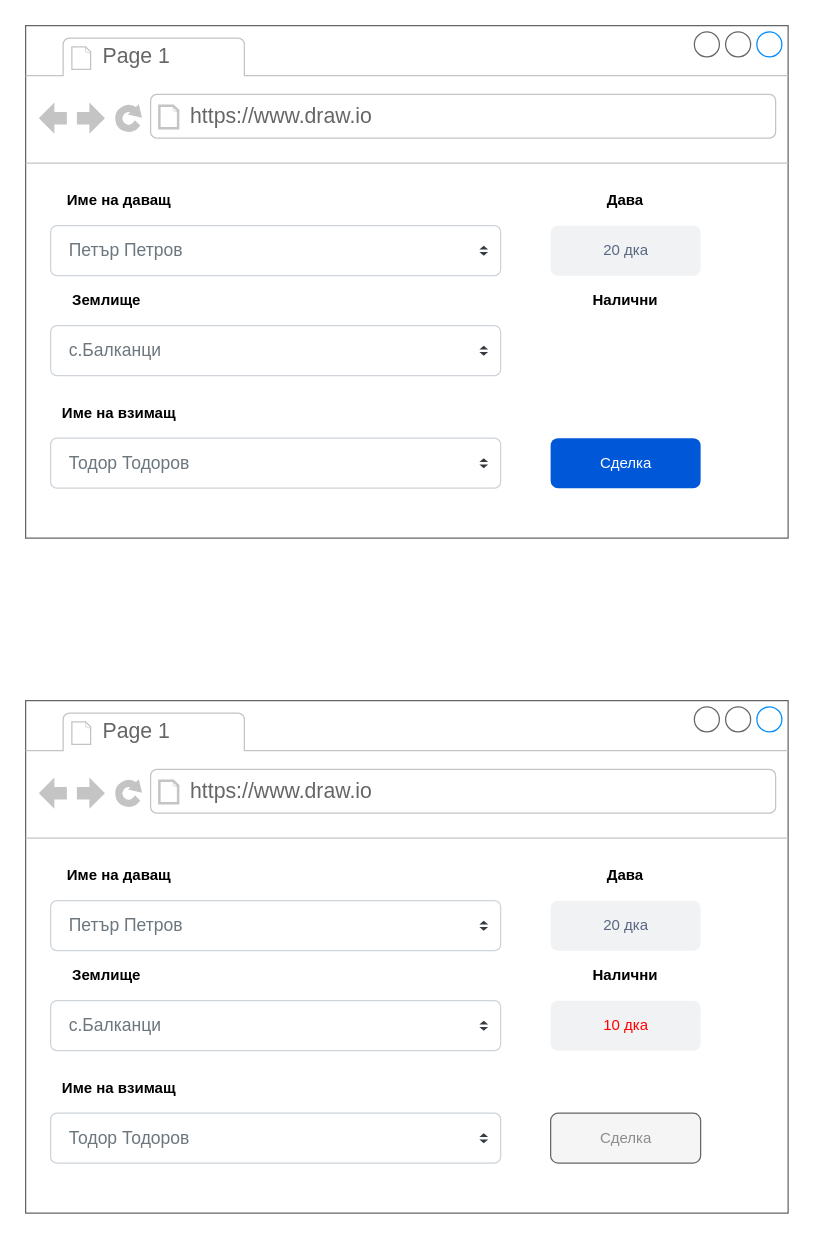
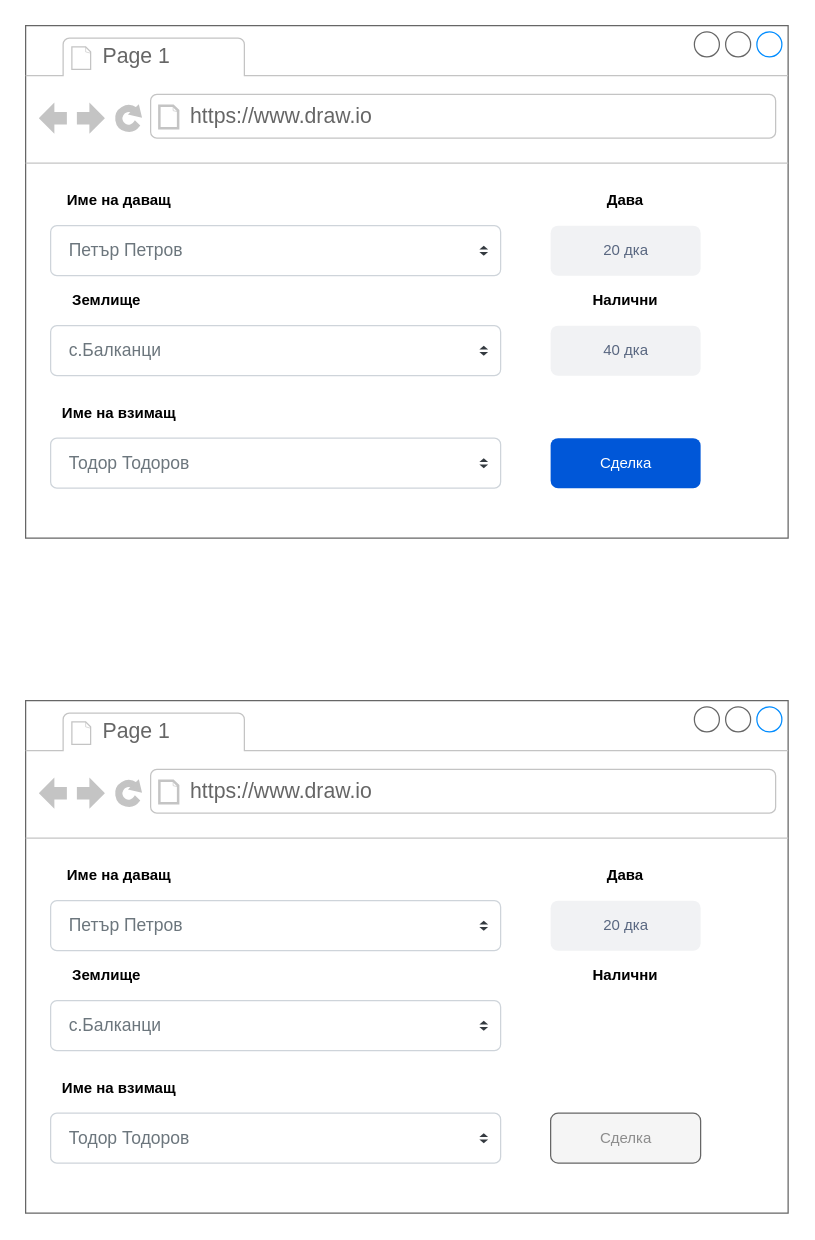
node "40 дка": added
node "10 дка": removed
